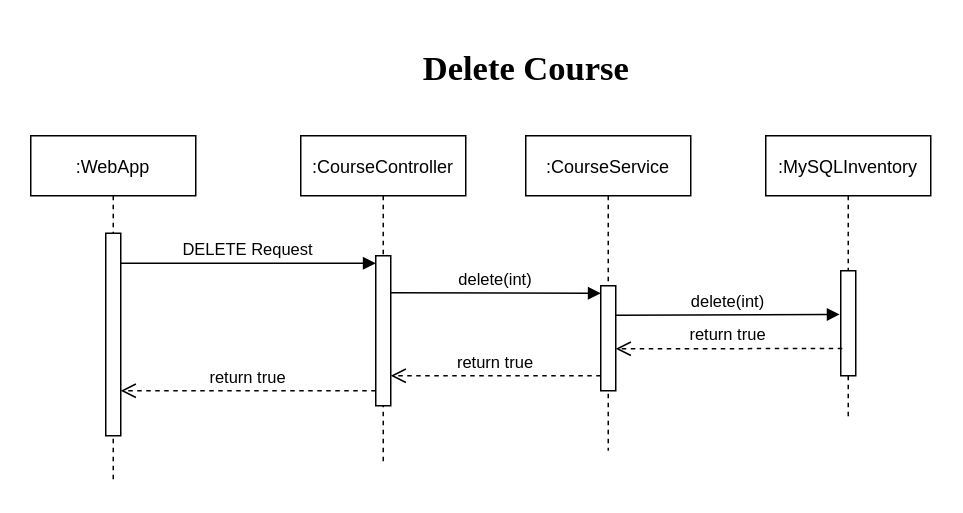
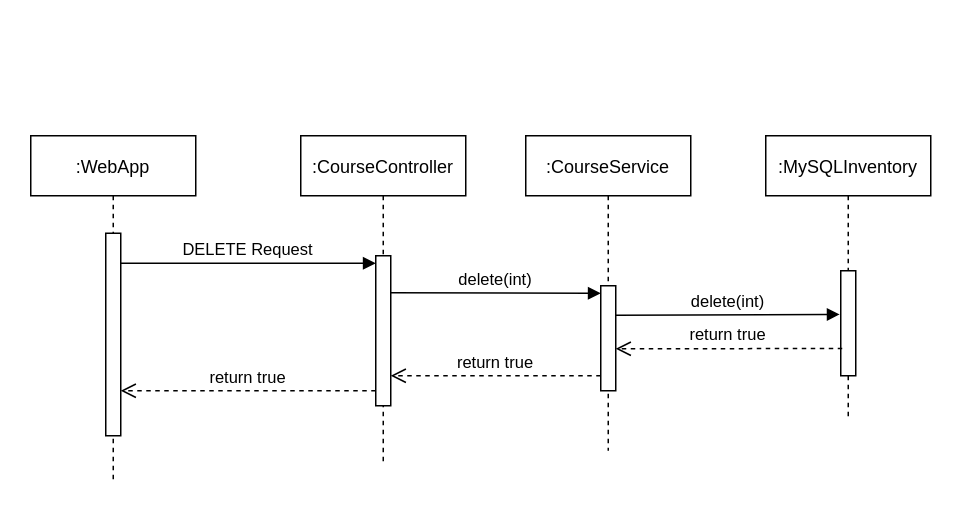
node "Delete Course": removed
